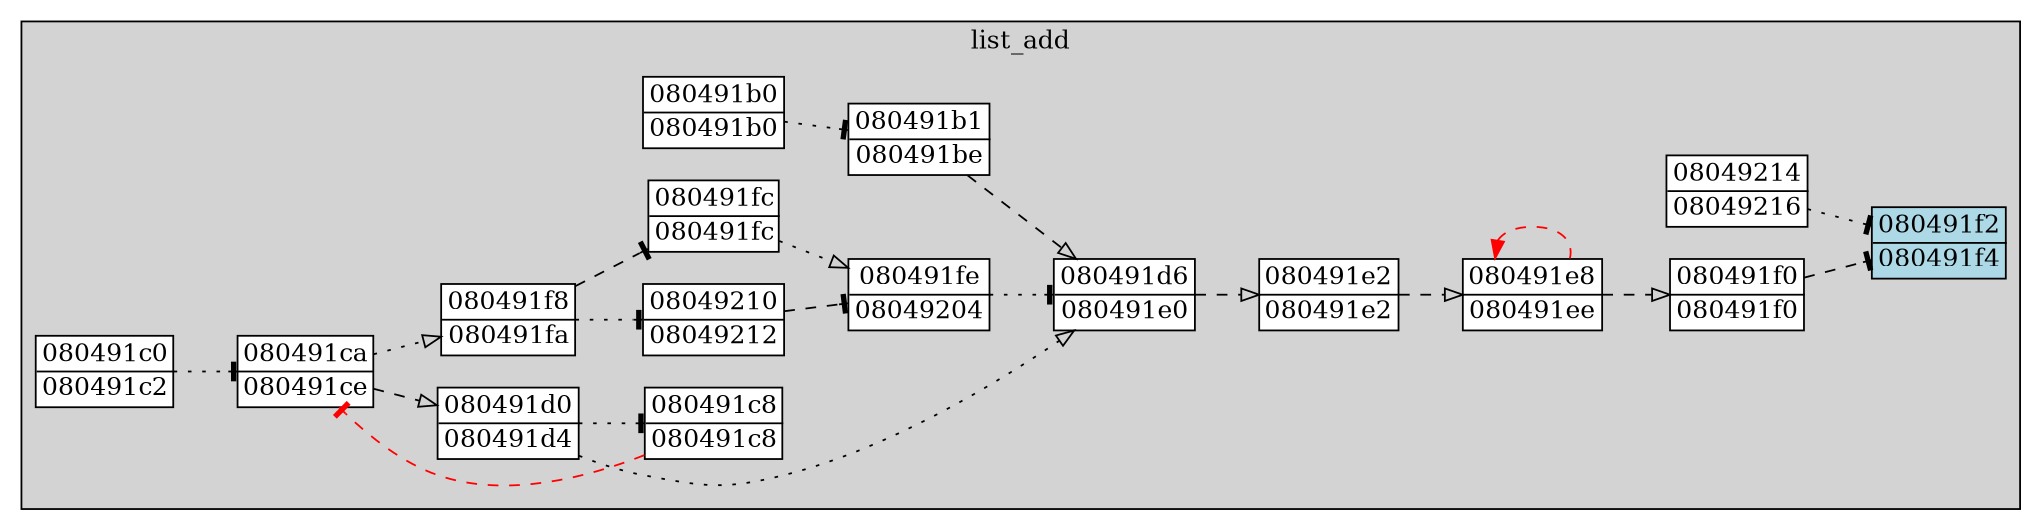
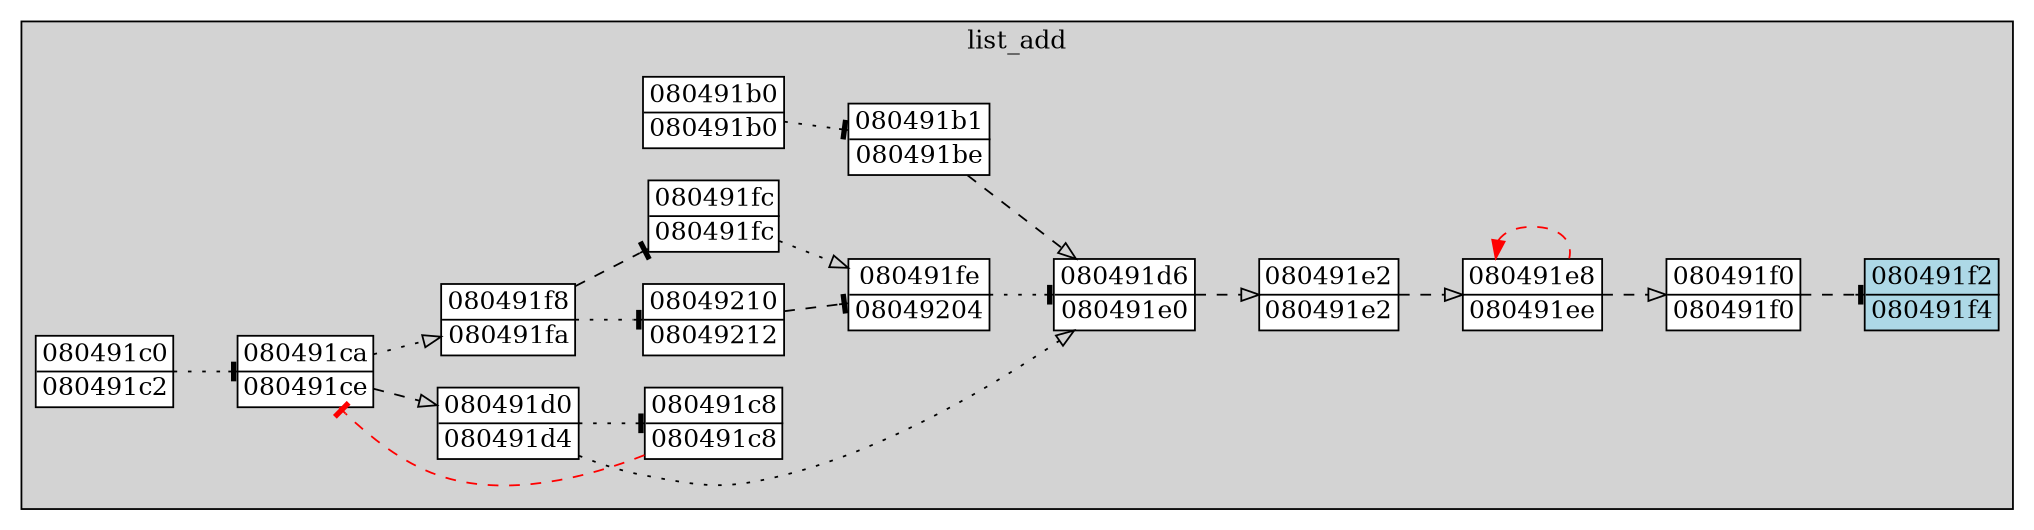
node "08049214": removed
